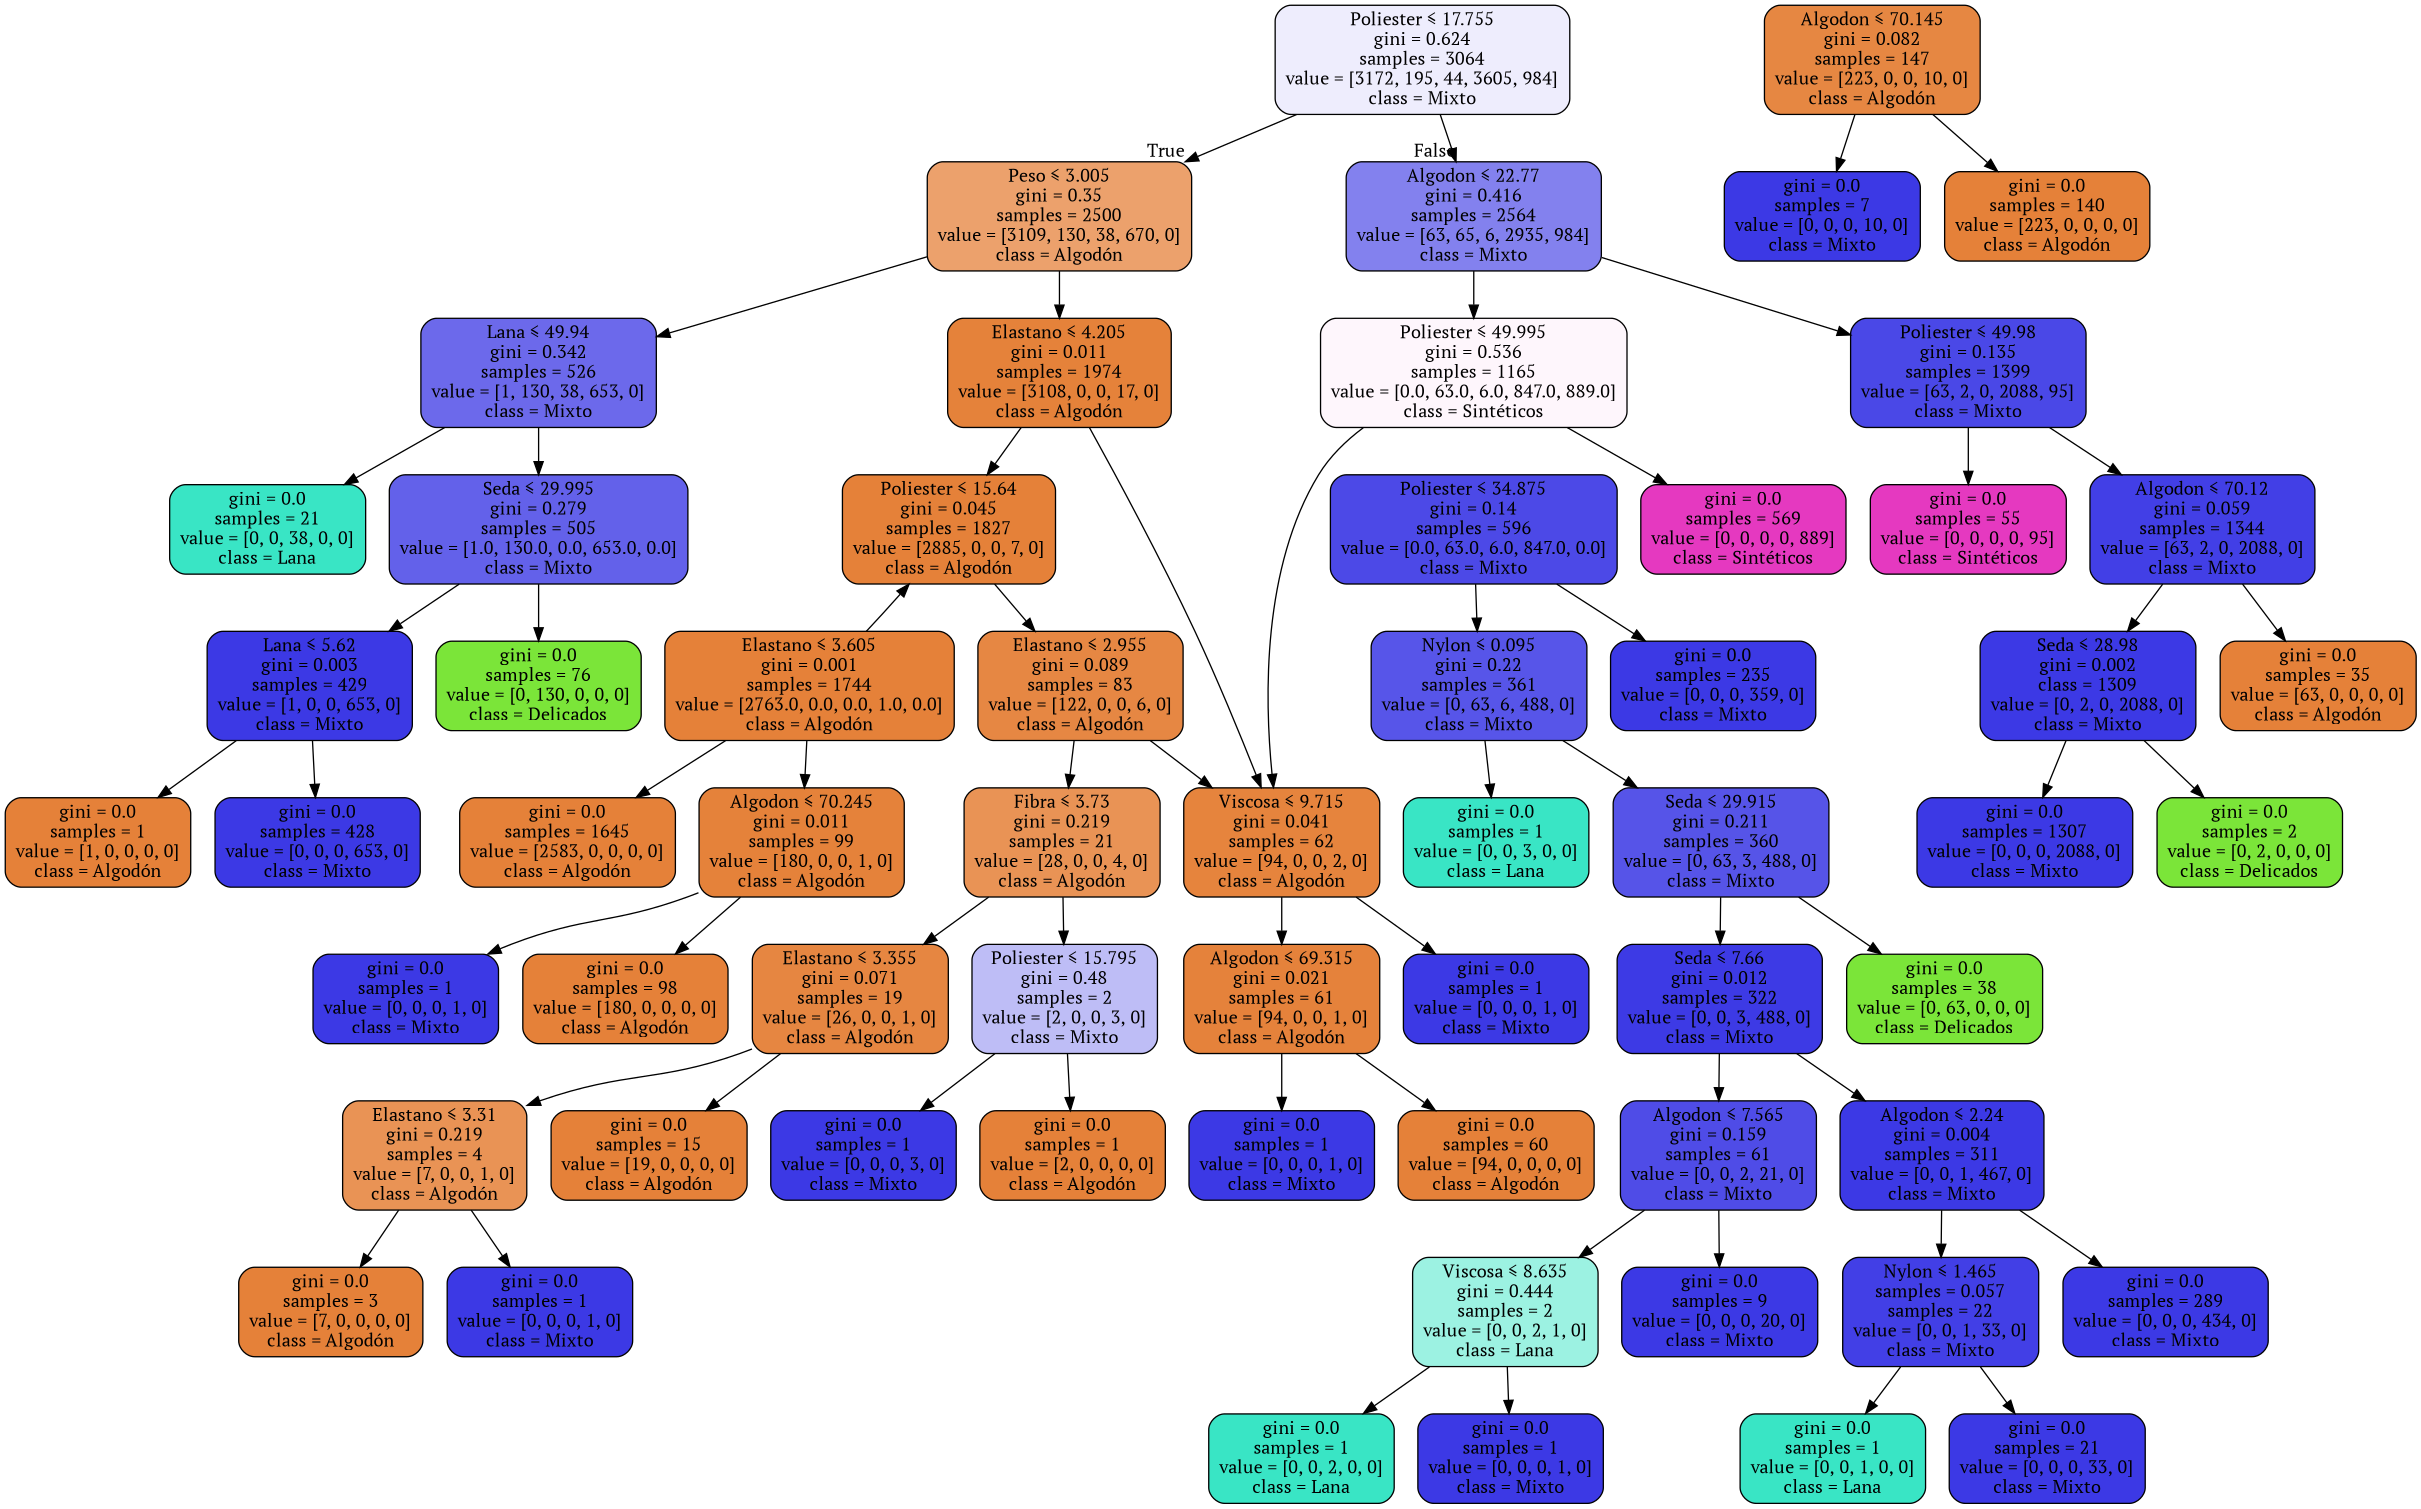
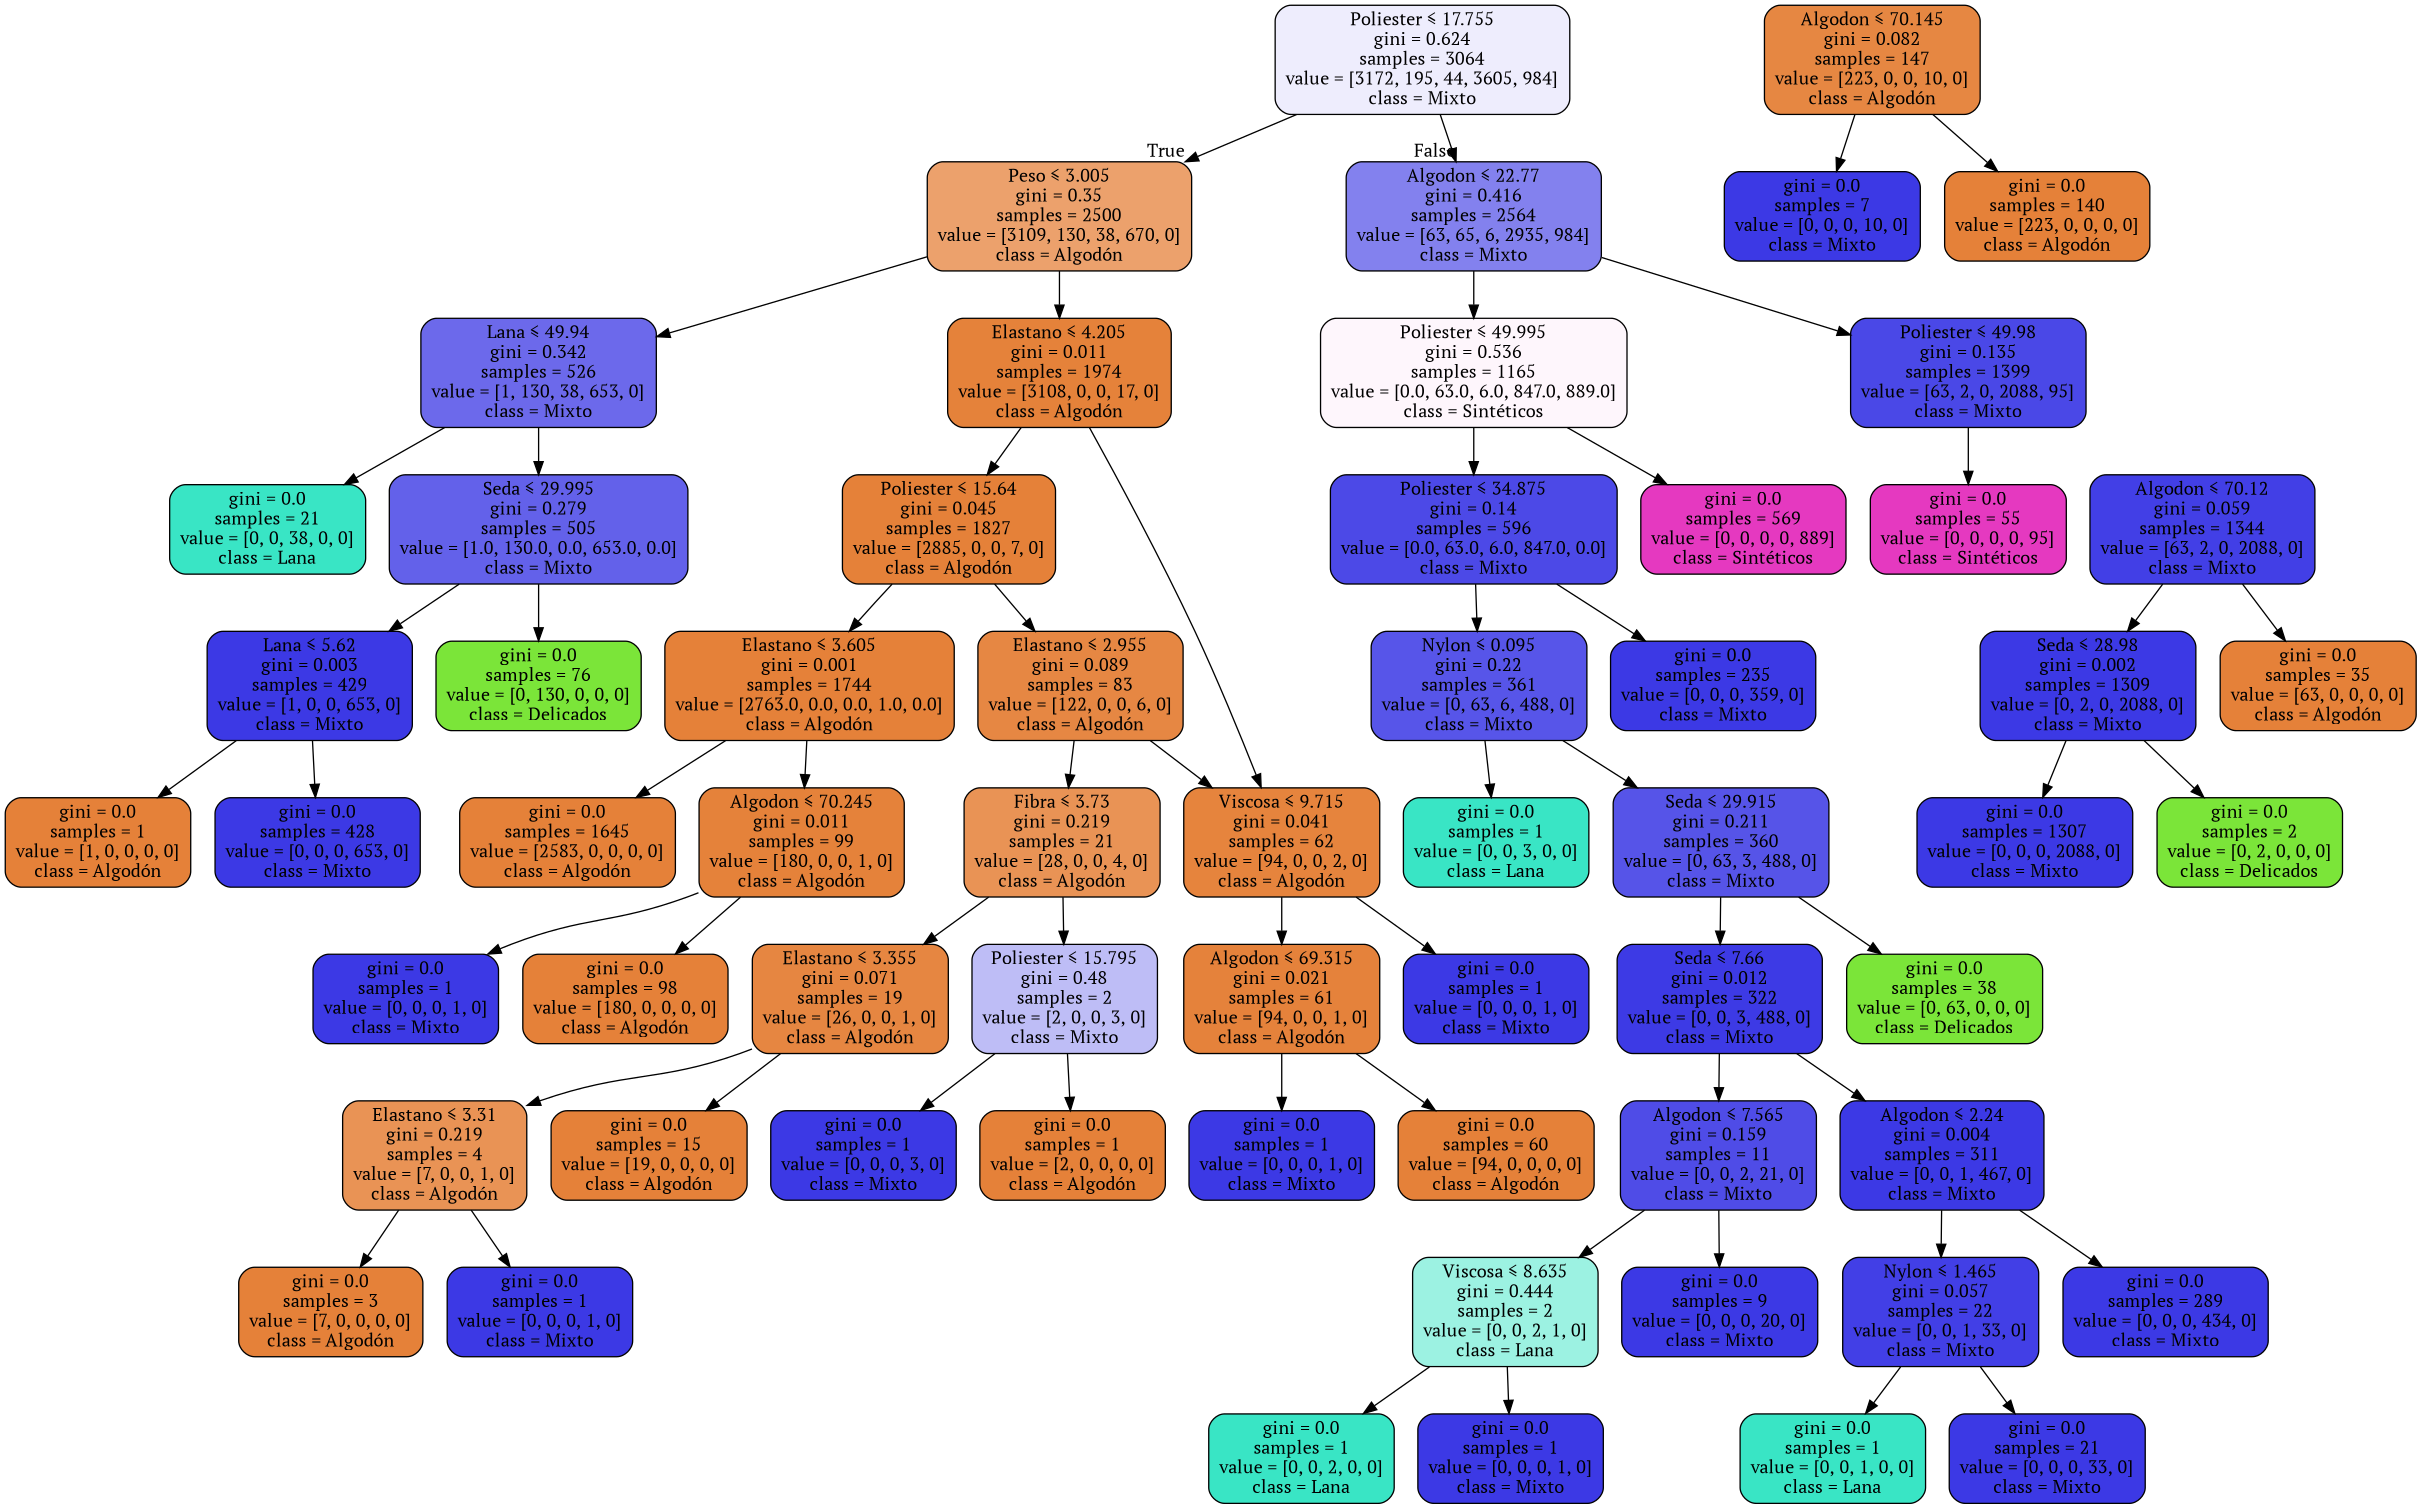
edge "Poliester ≤ 49.98" -> "Algodon ≤ 70.12": removed
edge "Poliester ≤ 49.995" -> "Viscosa ≤ 9.715": now "Poliester ≤ 49.995" -> "Poliester ≤ 34.875"
edge "Elastano ≤ 3.605" -> "Poliester ≤ 15.64": reversed
node "Seda ≤ 28.98": text "class = 1309" -> "samples = 1309"
node "Algodon ≤ 7.565": text "samples = 61" -> "samples = 11"
node "Nylon ≤ 1.465": text "samples = 0.057" -> "gini = 0.057"
